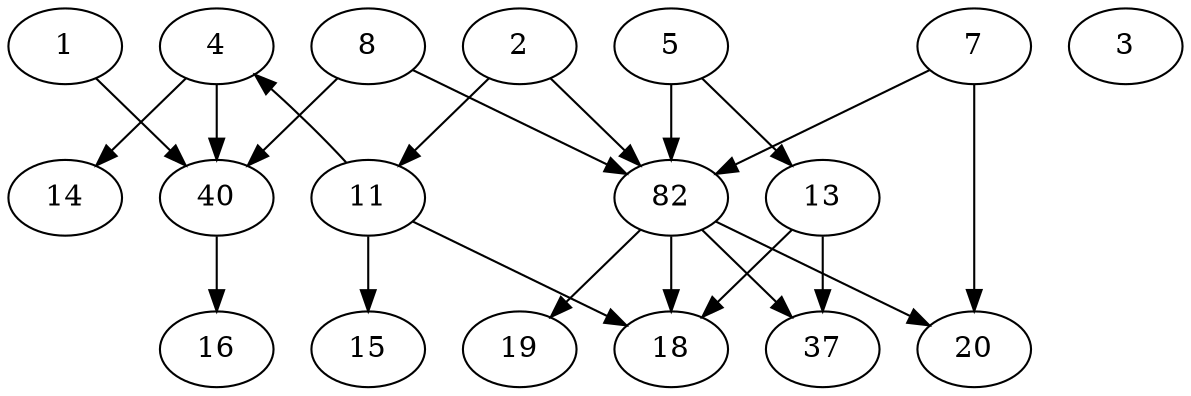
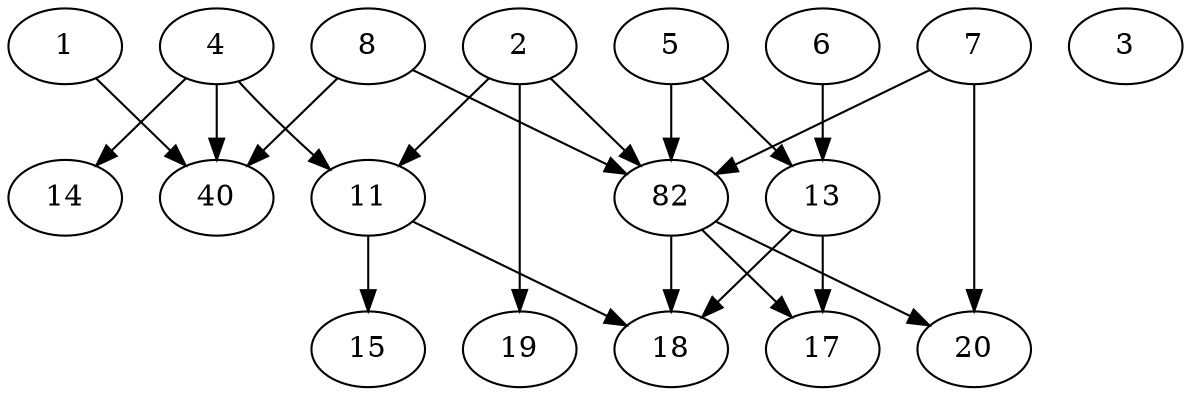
node "6": added
edge "11" -> "4": reversed
edge "82" -> "19": now "2" -> "19"
node "16": removed
node "37": label "37" -> "17"
